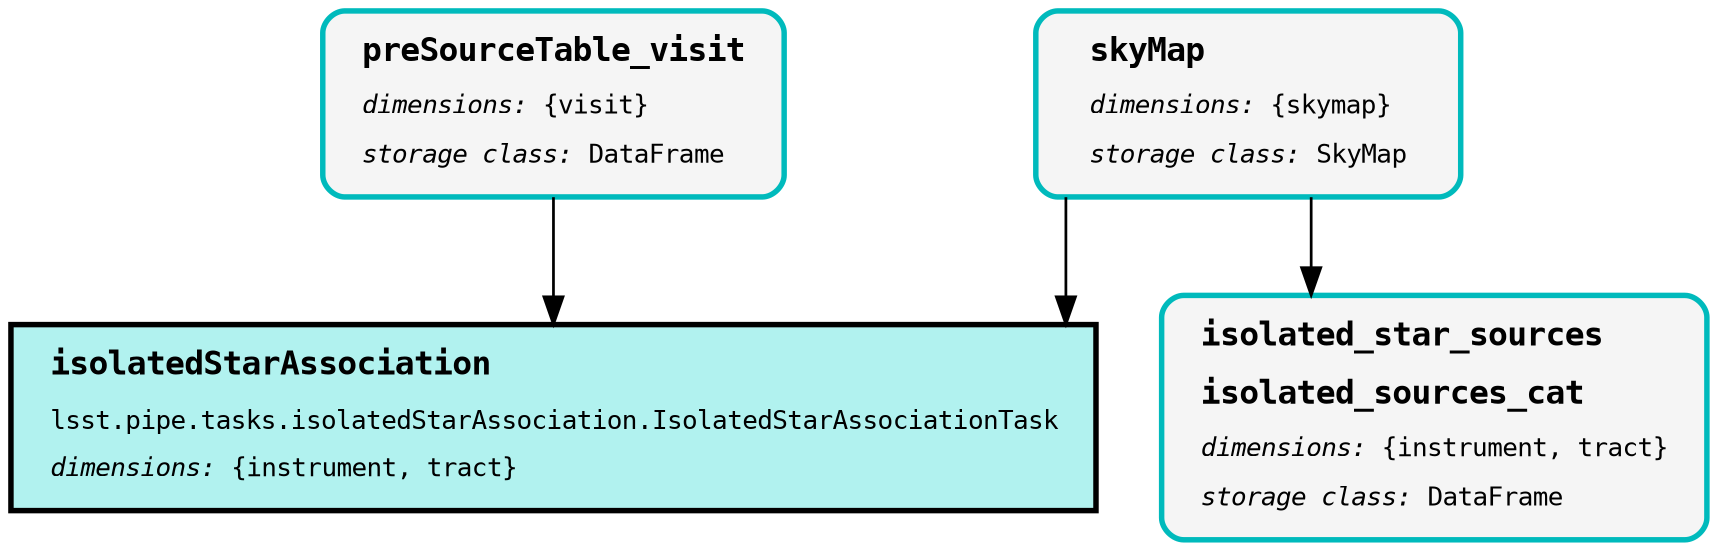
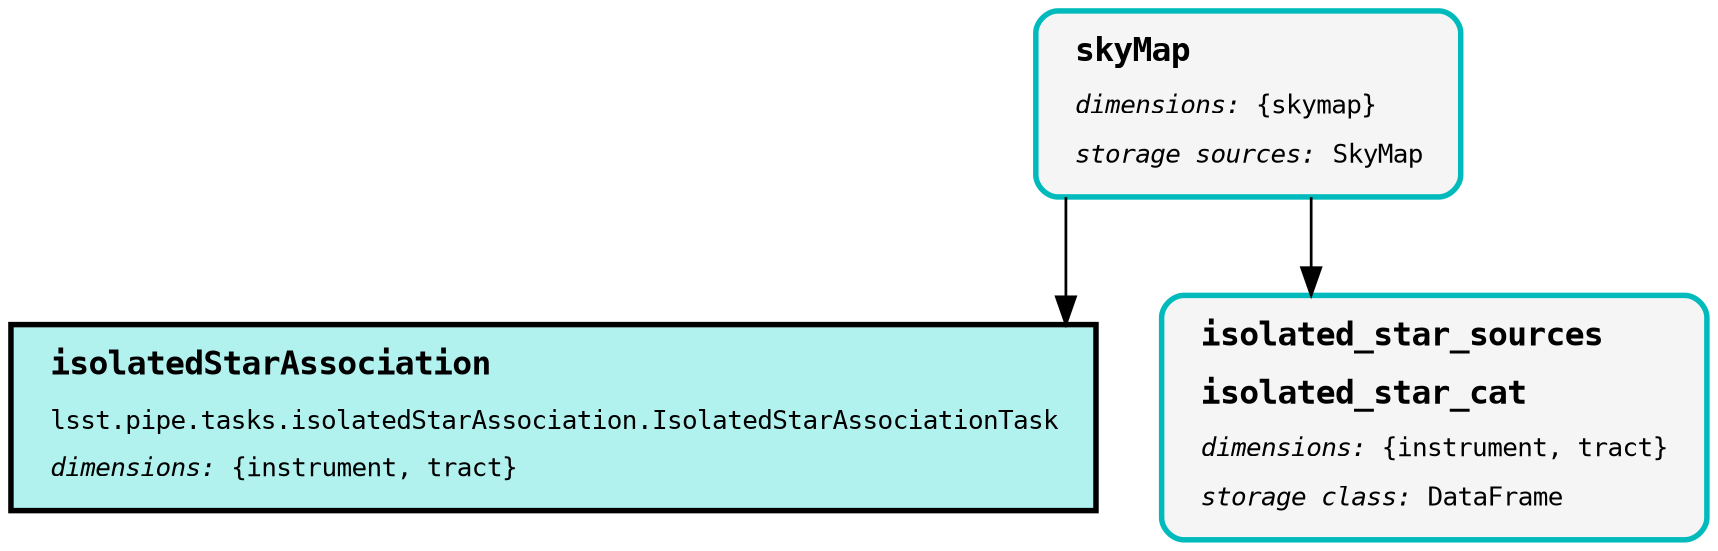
node "preSourceTable_visit": removed
node "skyMap": text "storage class:" -> "storage sources:"
node "isolated_star_sources": text "isolated_sources_cat" -> "isolated_star_cat"
